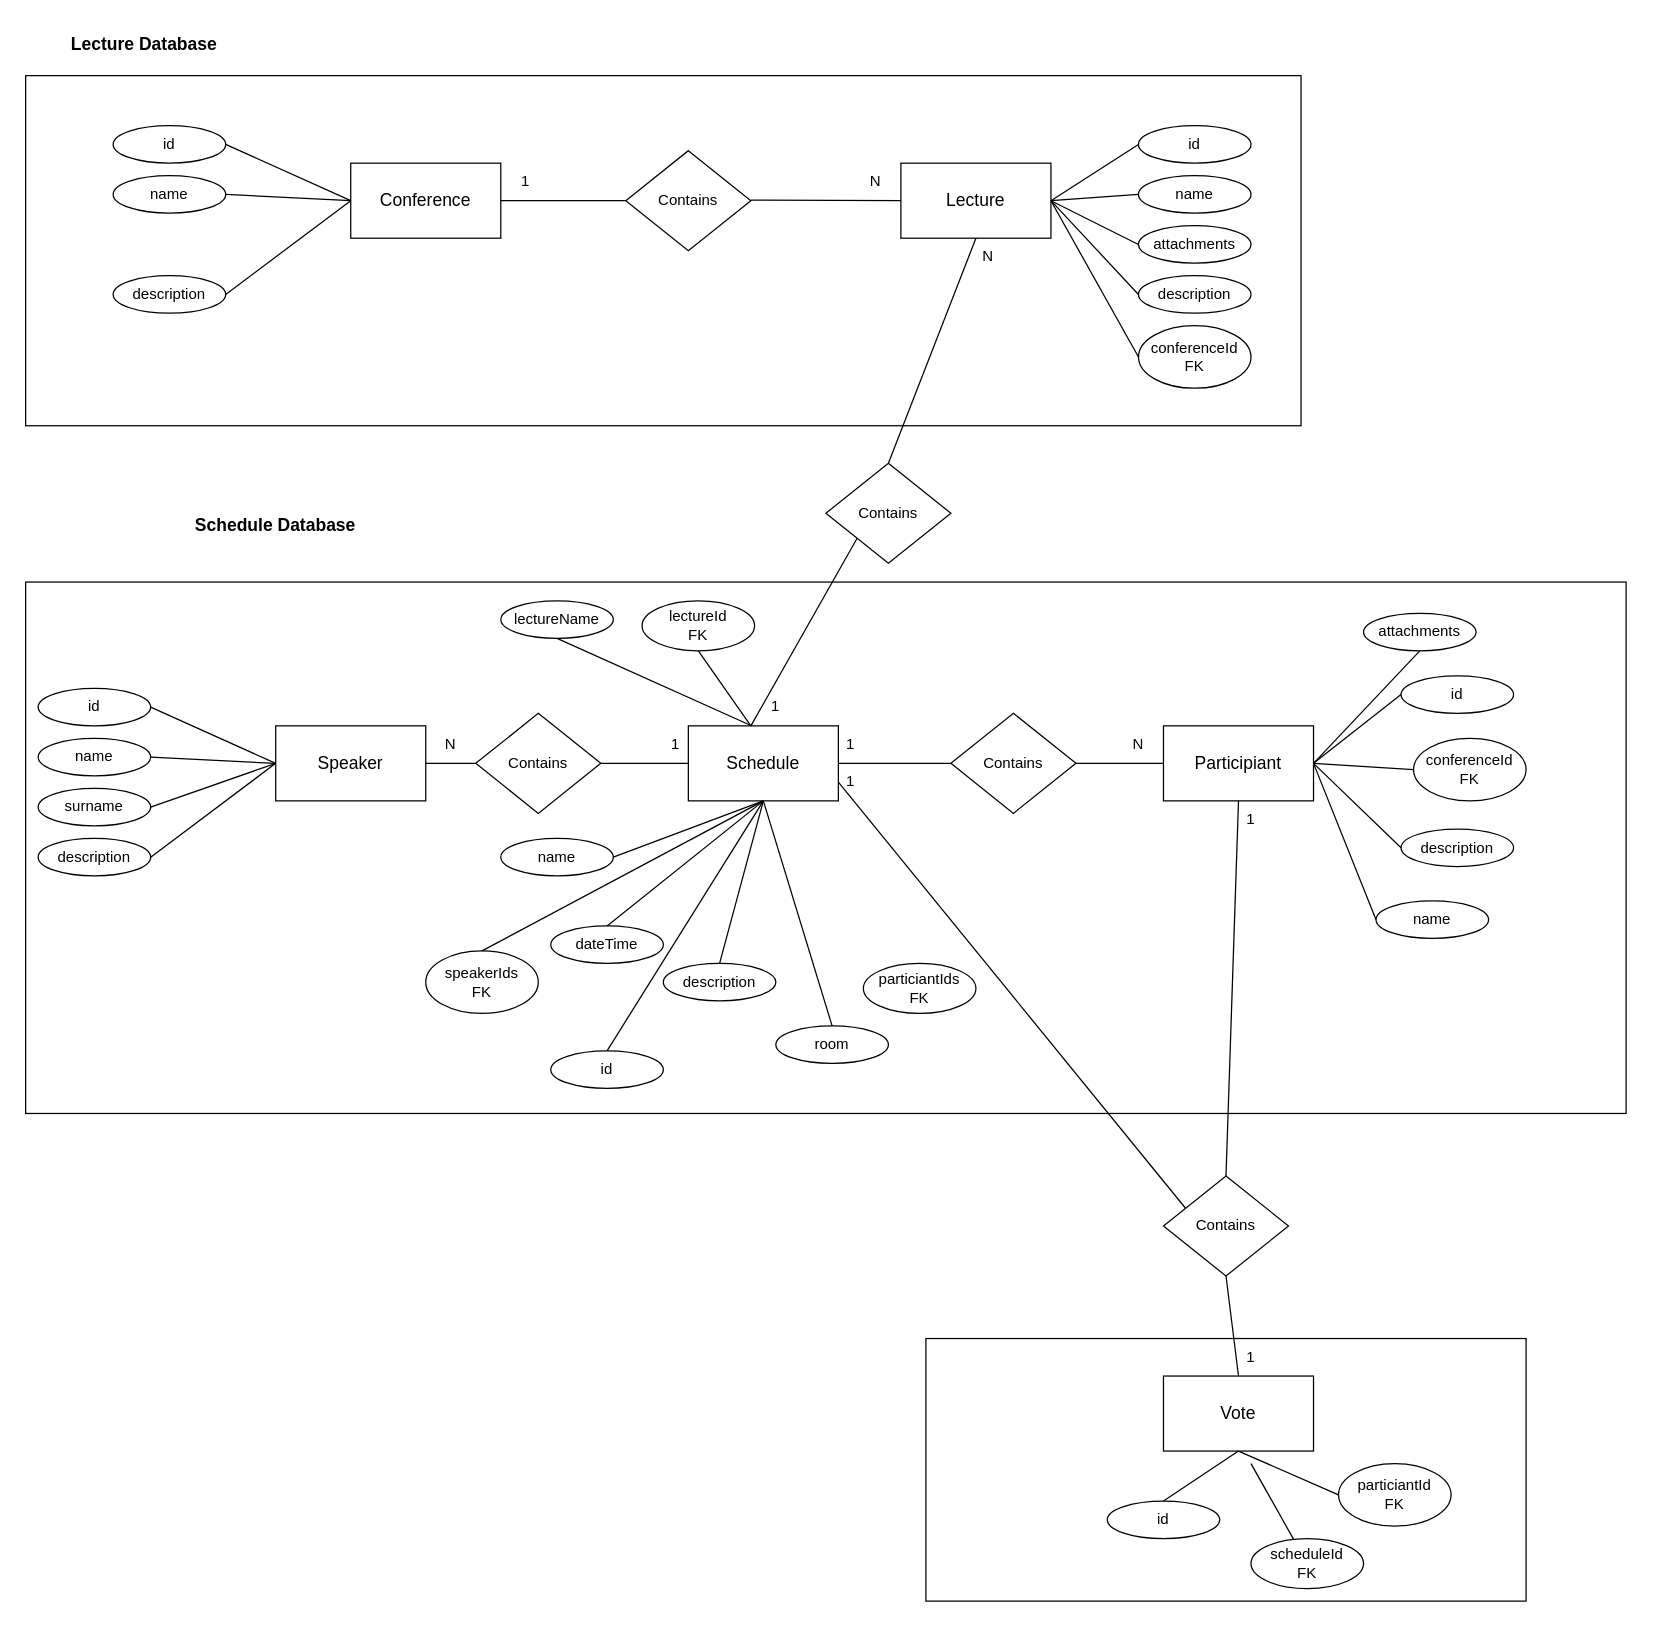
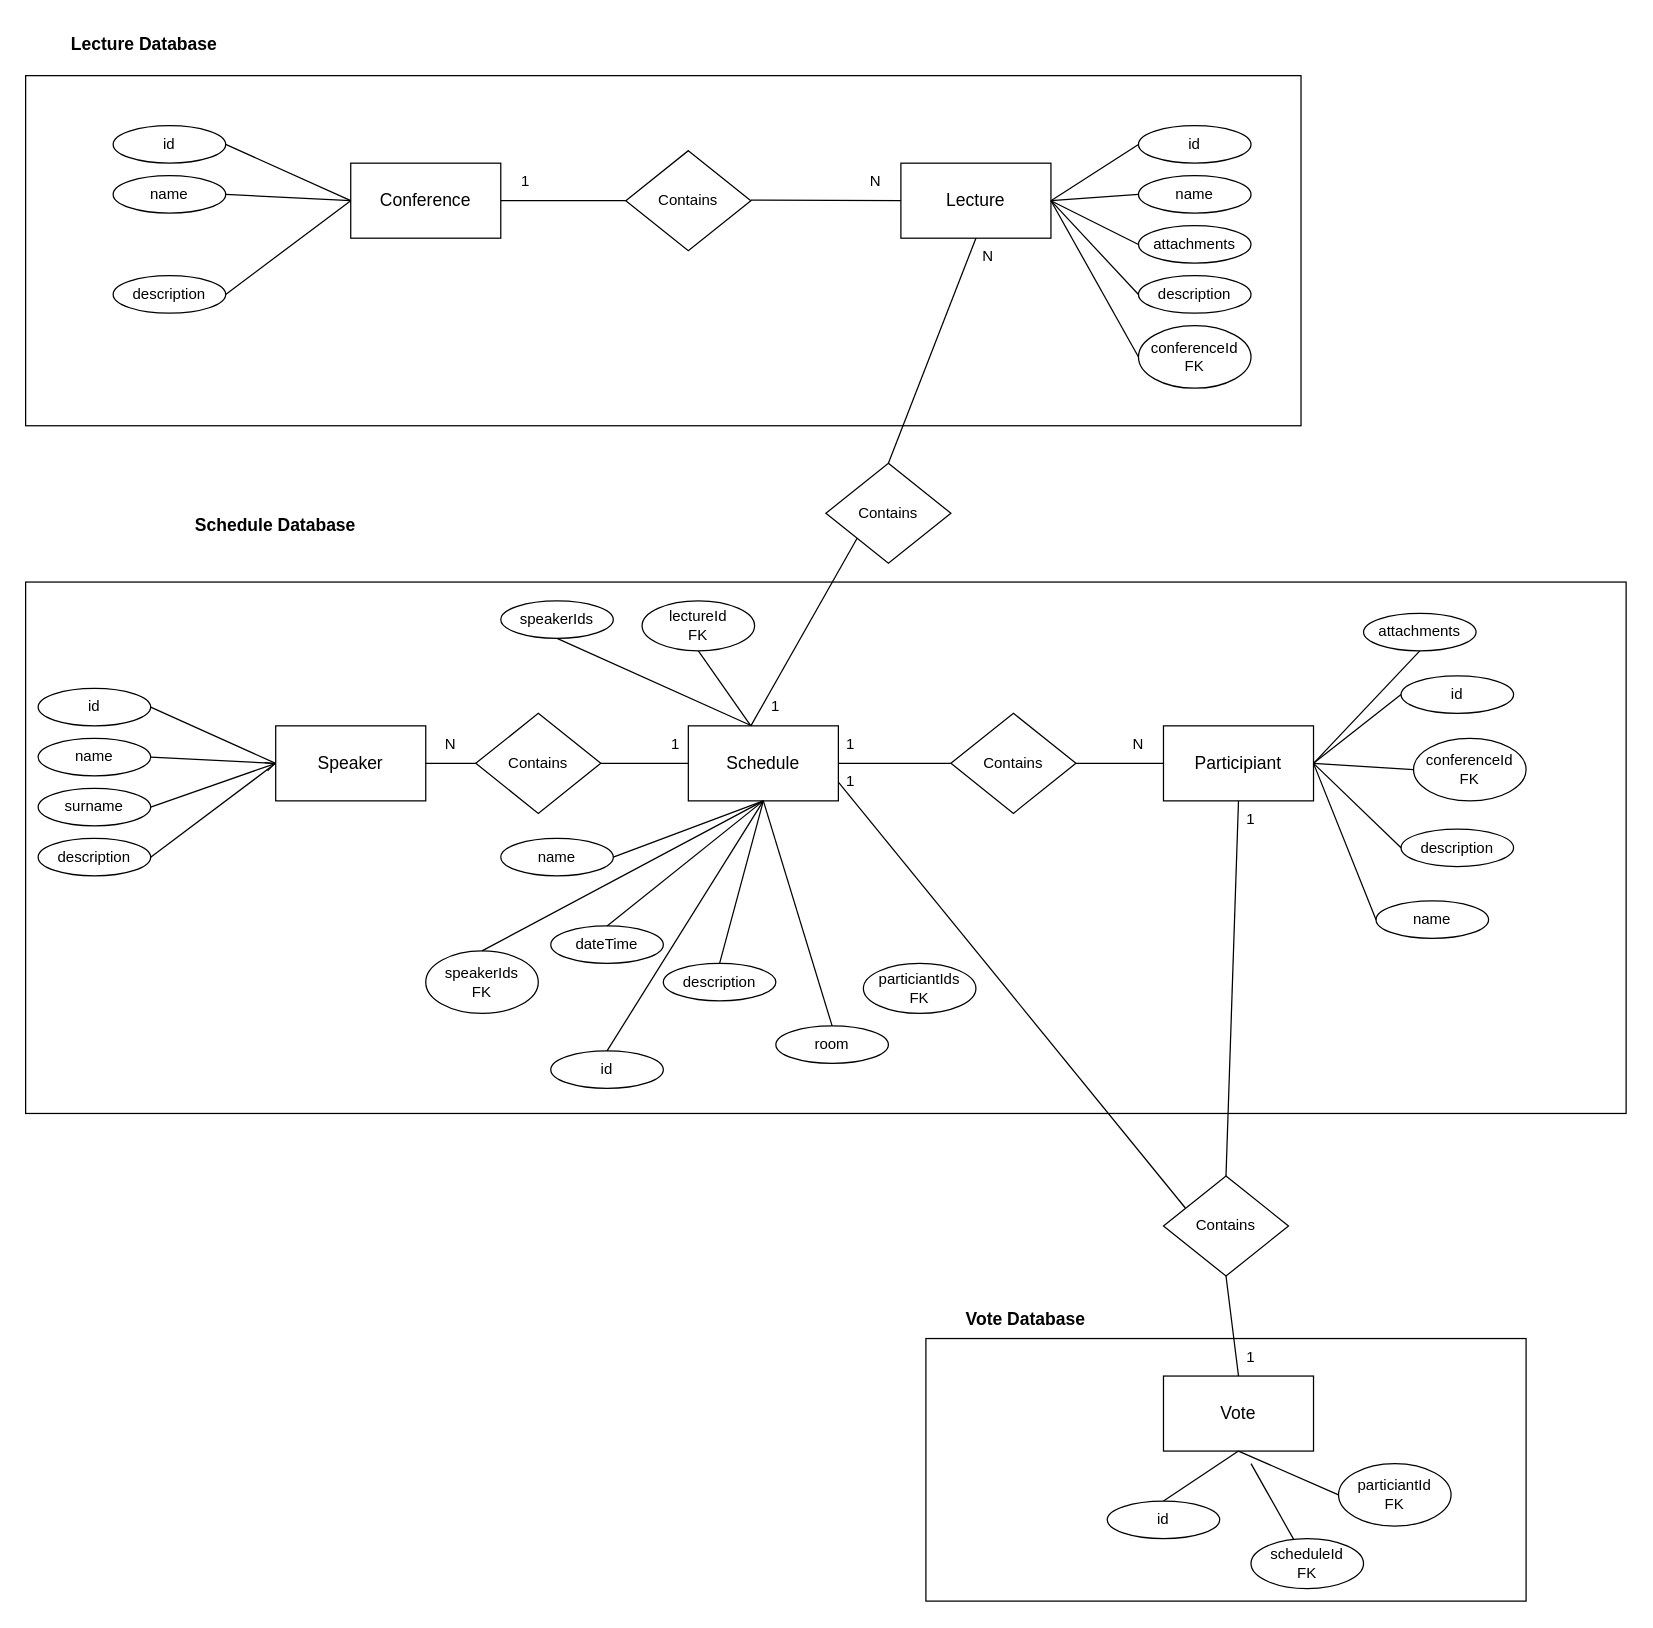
node "lectureName": label "lectureName" -> "speakerIds"
edge "Speaker" -- "surname": arrowhead none -> open
node "Vote Database": added
